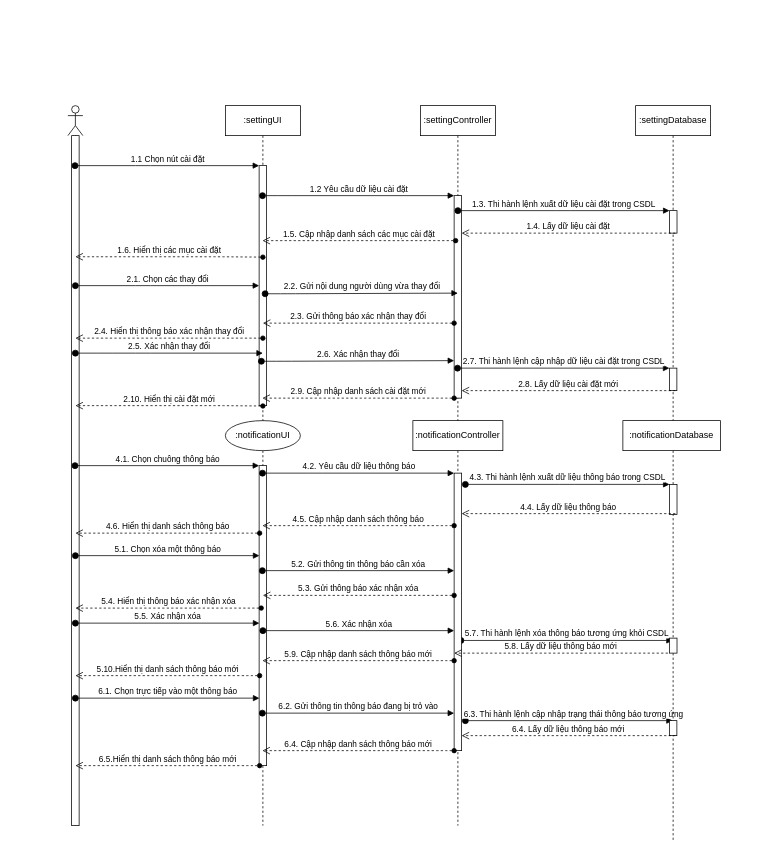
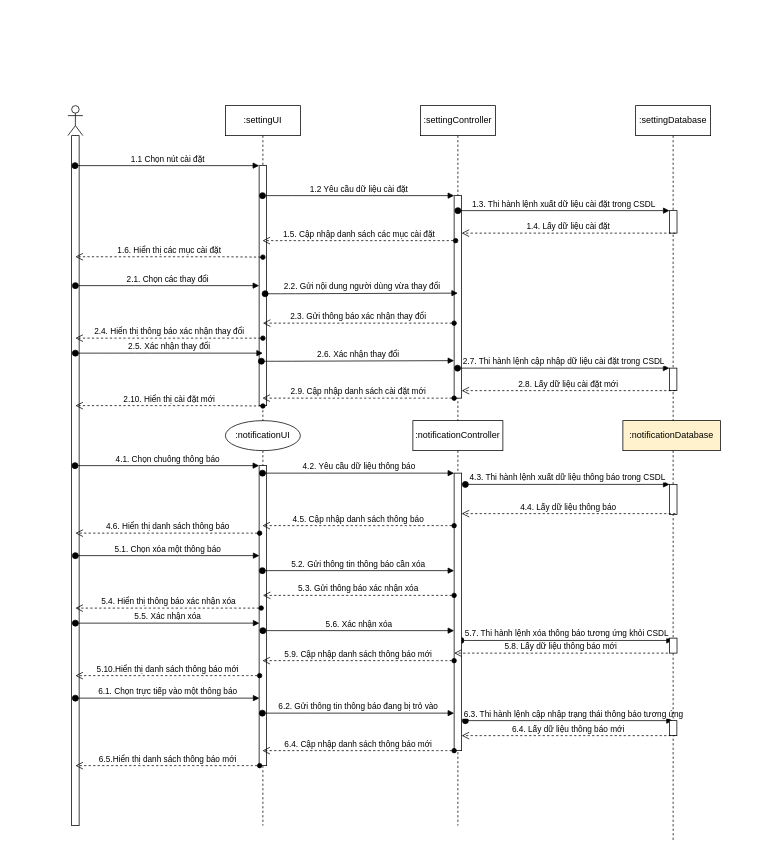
node ":notificationDatabase": fillcolor #ffffff -> #fff2cc
